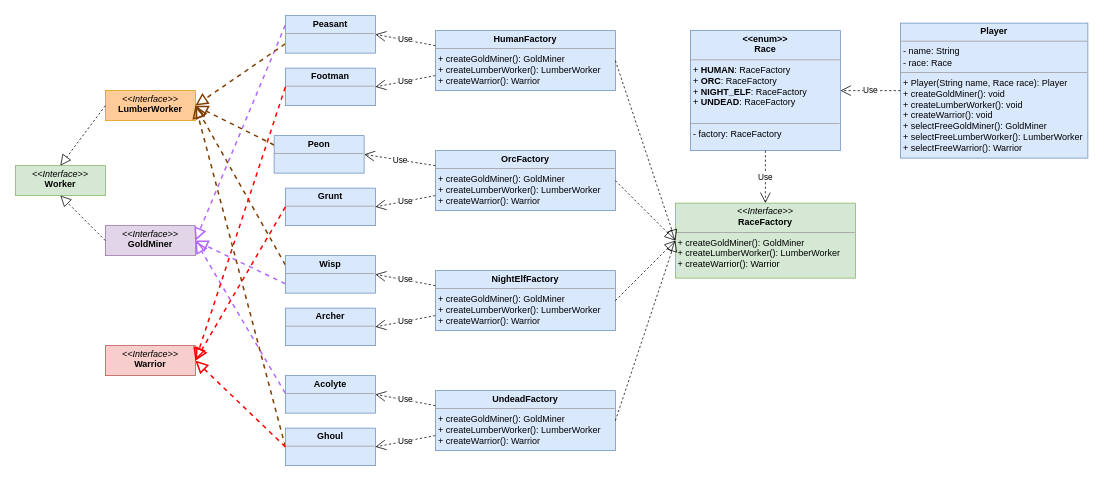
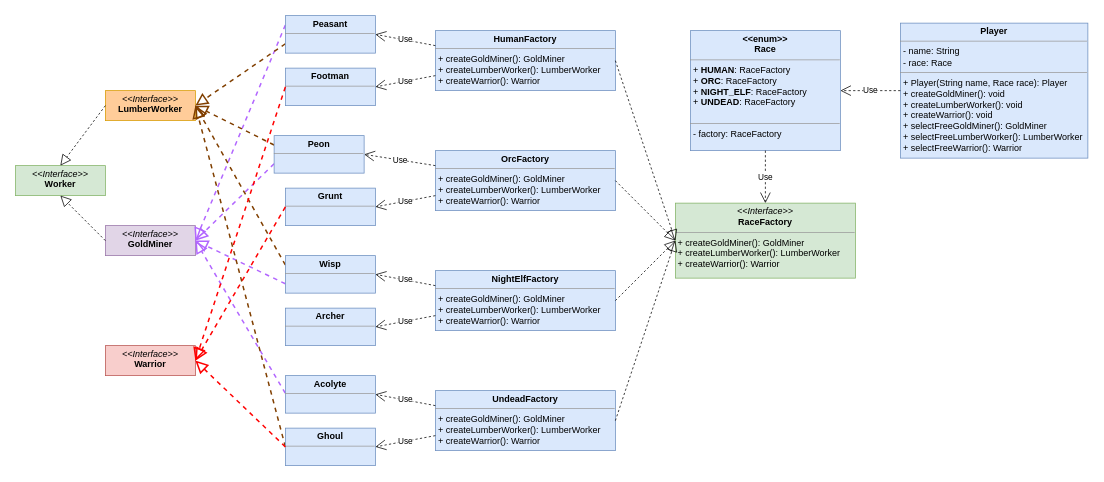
edge "Peon" -> "<<Interface>> GoldMiner": added
